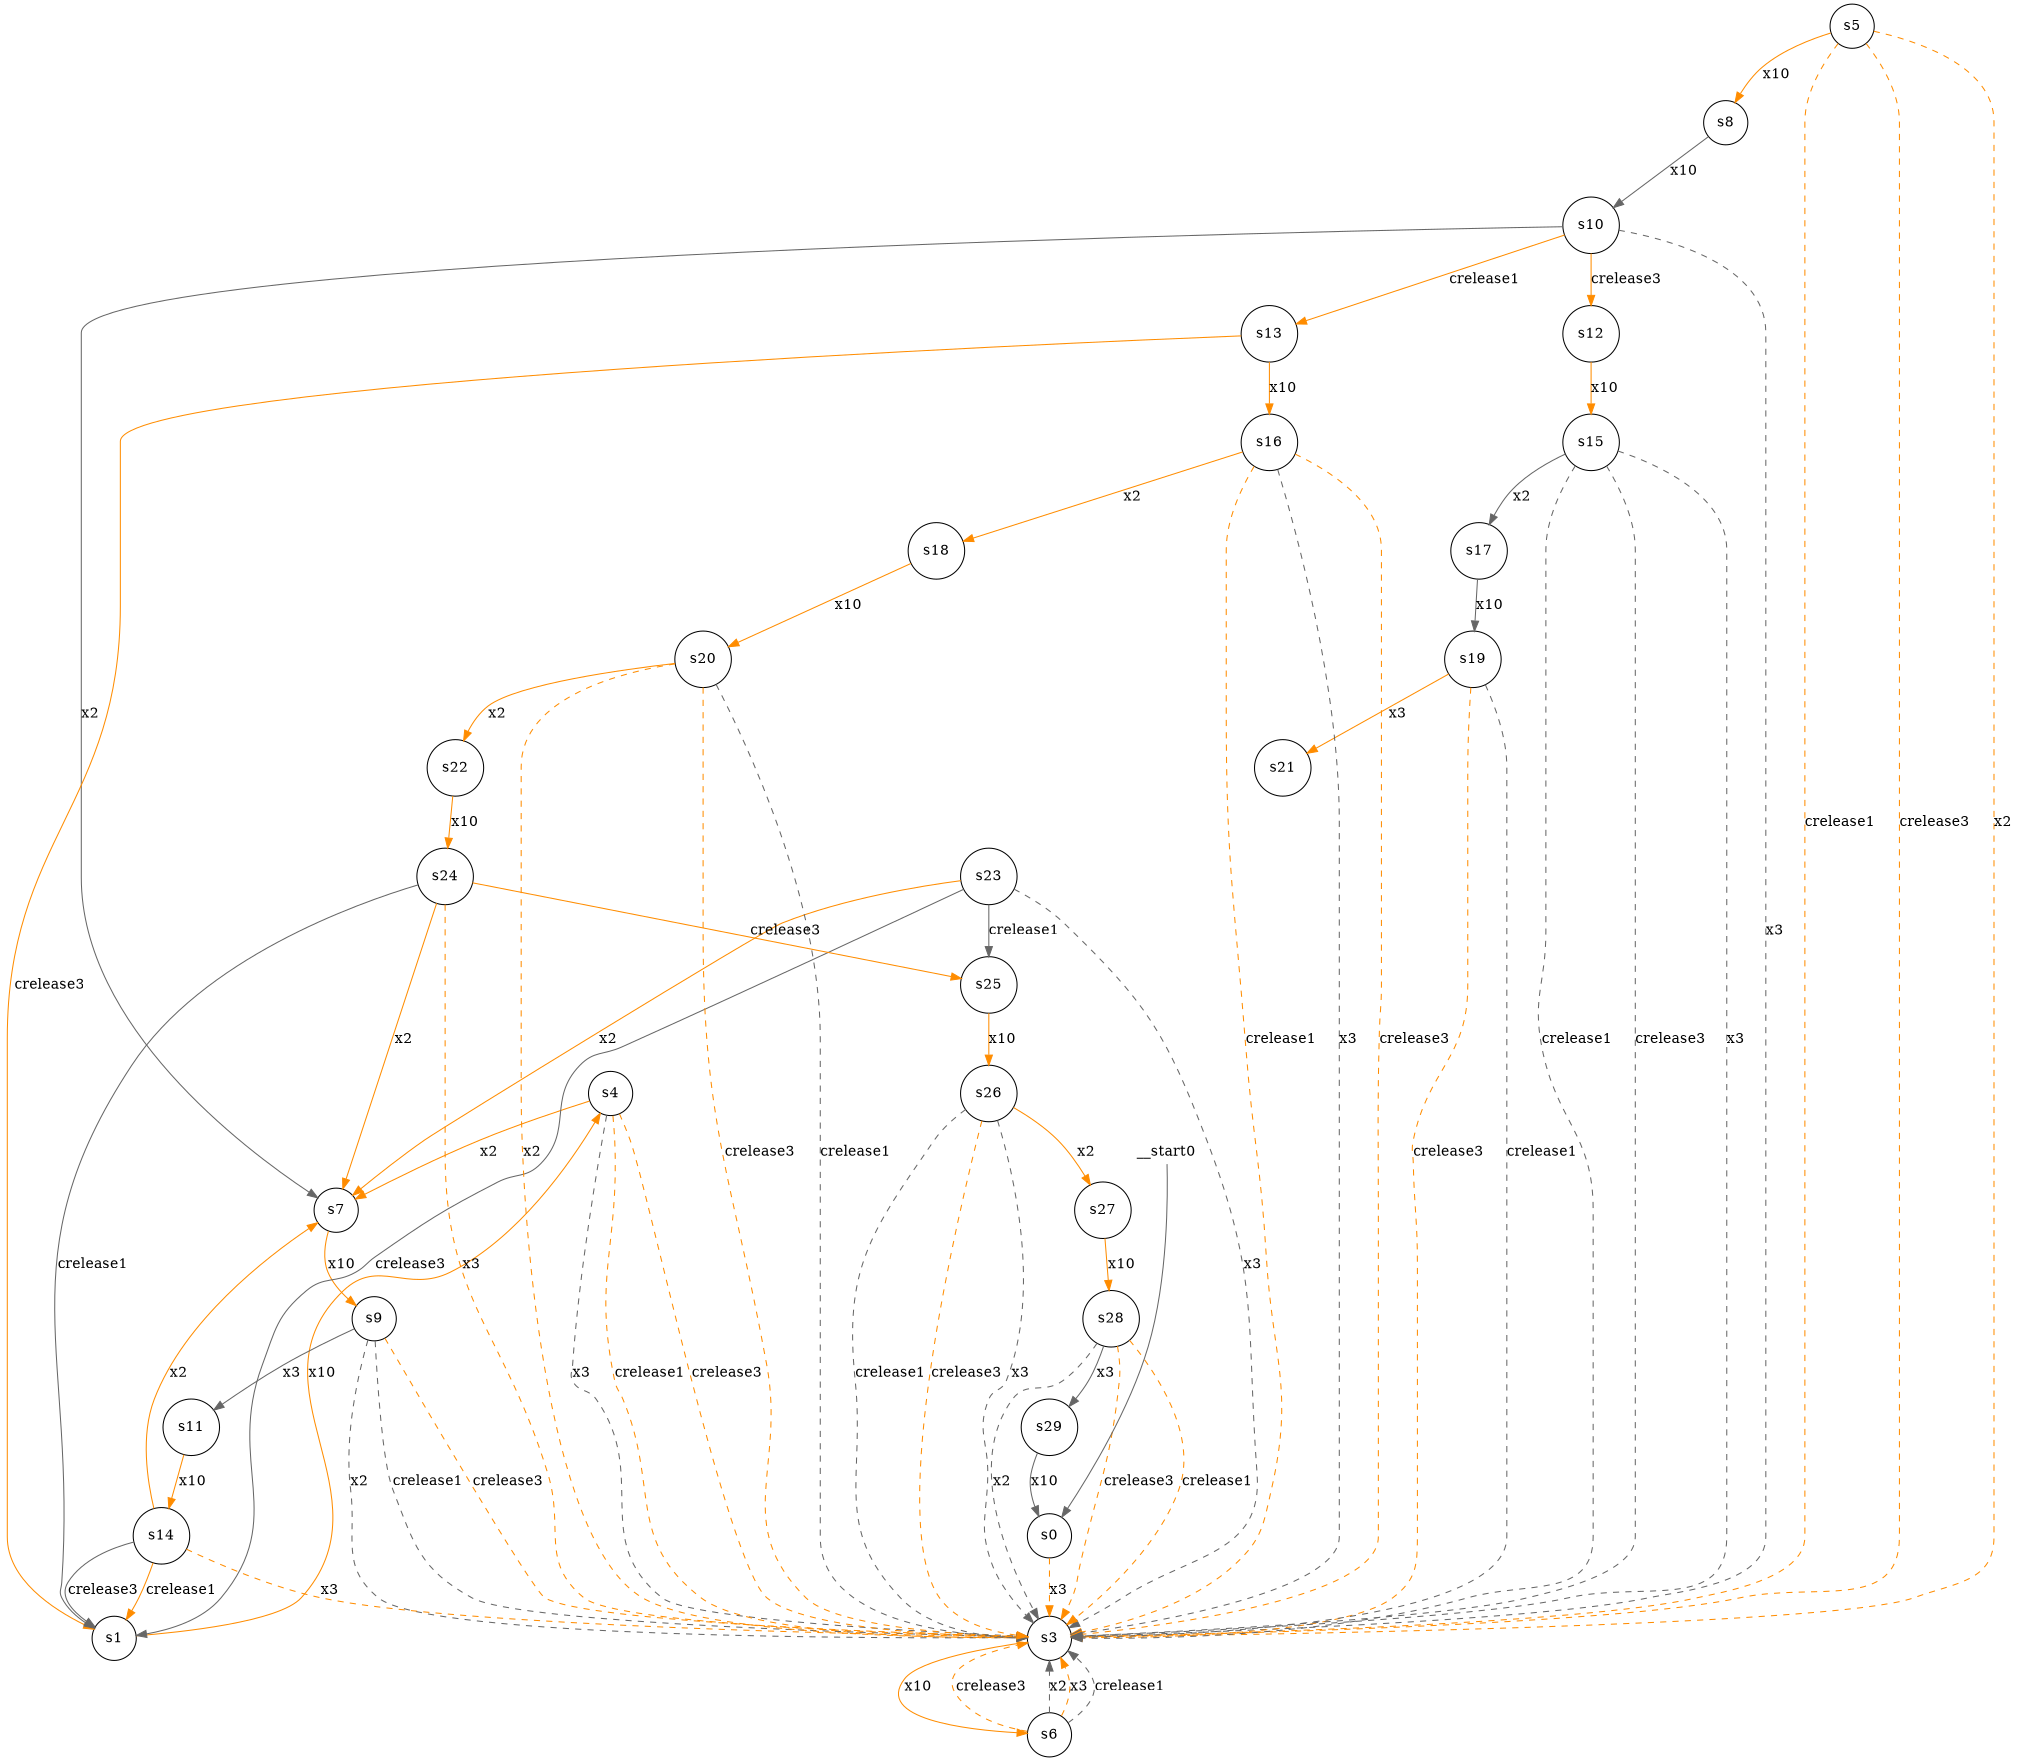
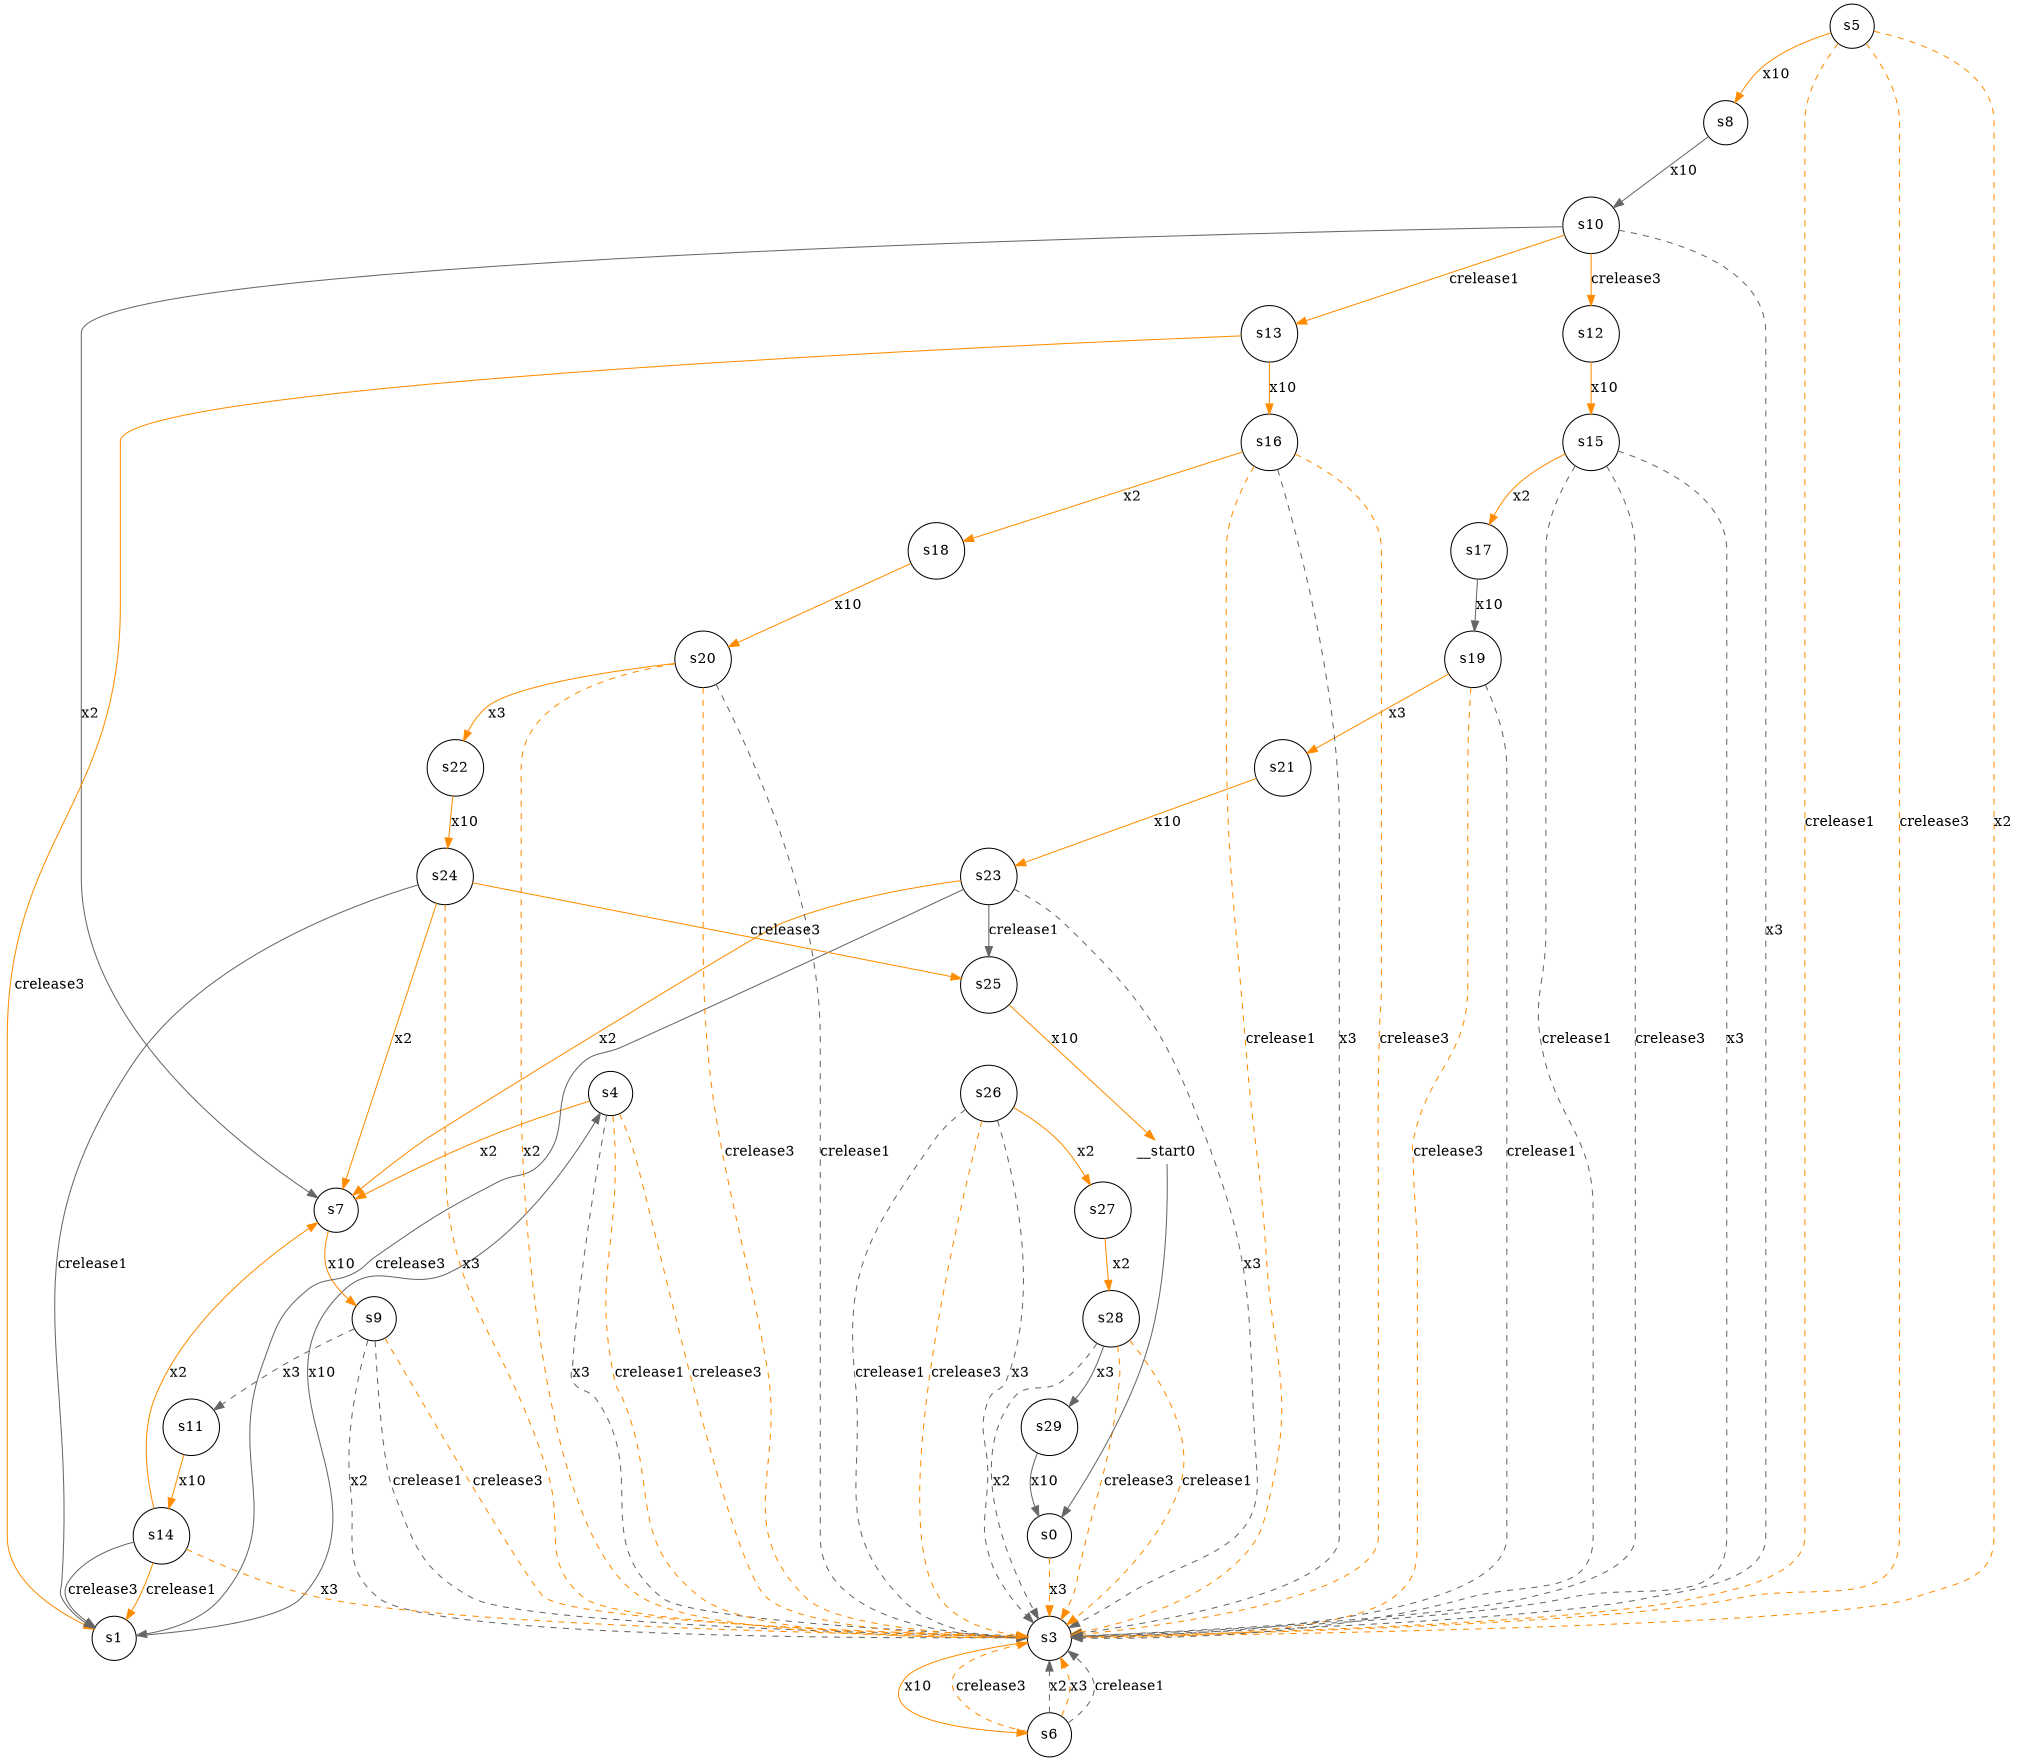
edge "s15" -> "s17": color gray40 -> darkorange
edge "s20" -> "s22": label "x2" -> "x3"
edge "s21" -> "s23": added, label "x10"
edge "s25" -> "s26": now "s25" -> "__start0"
edge "s27" -> "s28": label "x10" -> "x2"
edge "s9" -> "s11": style strict -> dashed
edge "s1" -> "s4": color darkorange -> gray40
